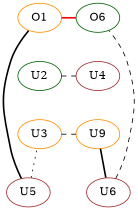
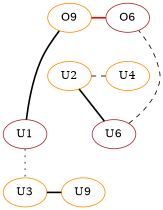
node "O1": label "O1" -> "O9"
node "O6": color darkgreen -> brown
node "U2": color darkgreen -> darkorange
node "U4": color brown -> darkorange
edge "U3" -- "U9": style dashed -> bold
edge "U9" -- "U6": now "U2" -- "U6"
node "U5": label "U5" -> "U1"
